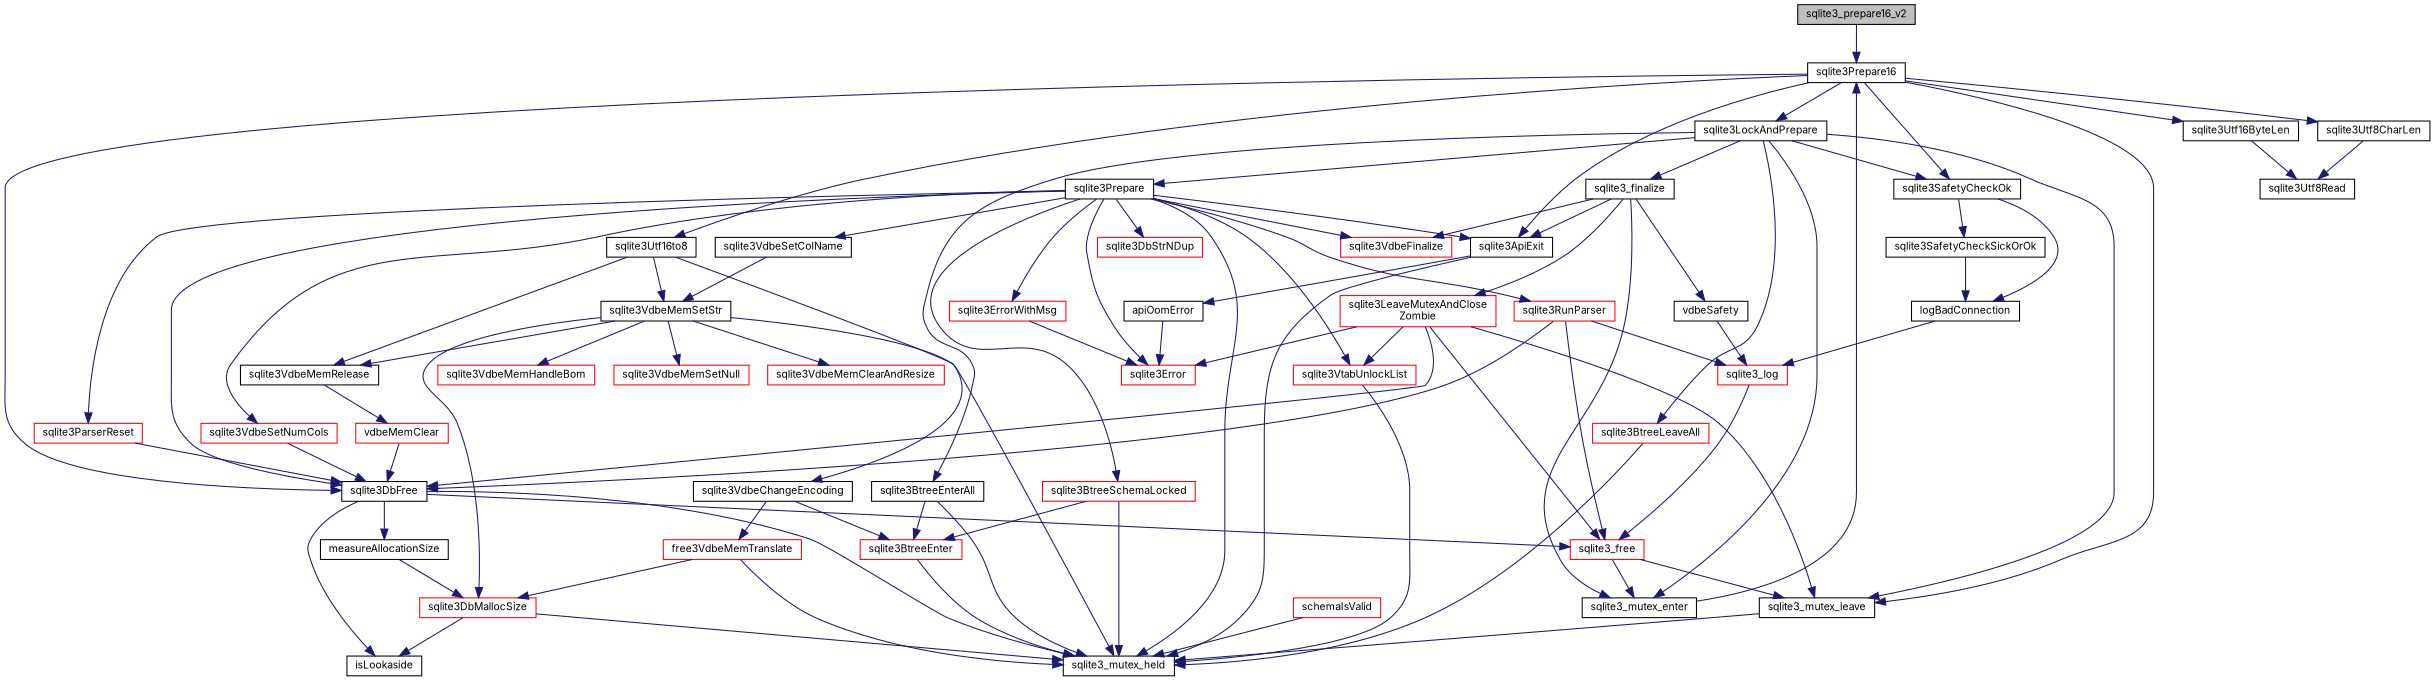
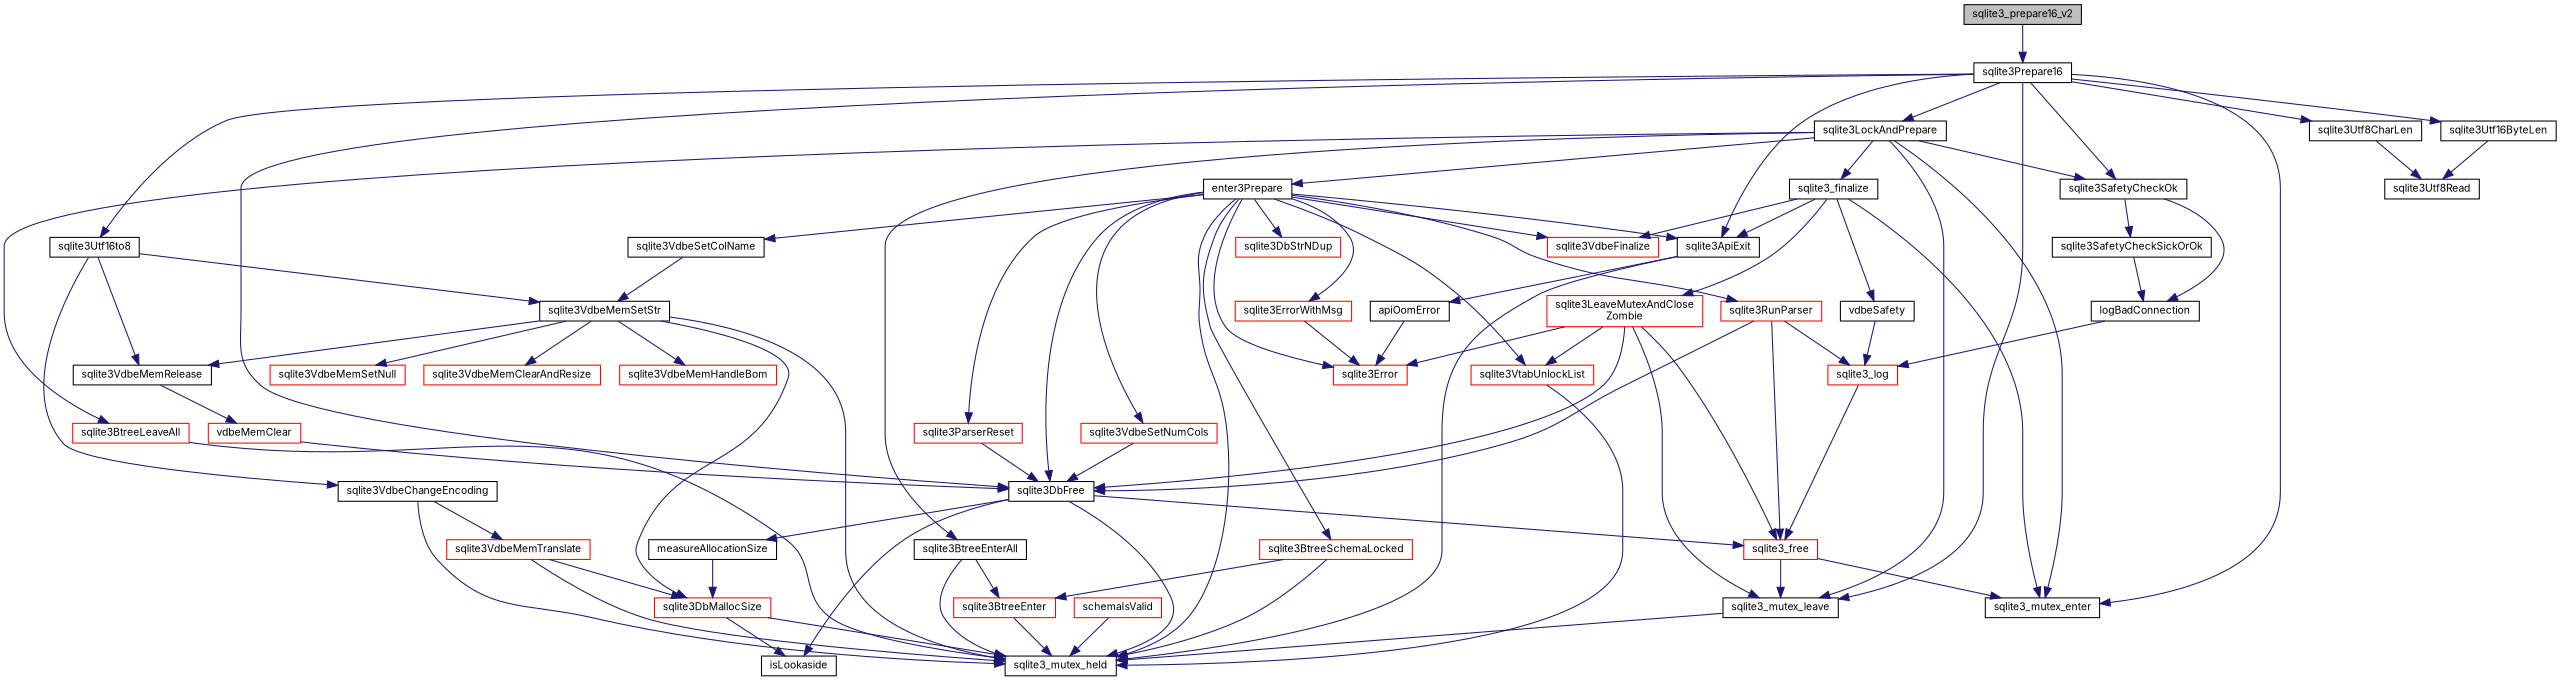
node "sqlite3Prepare": label "sqlite3Prepare" -> "enter3Prepare"
edge "sqlite3_mutex_enter" -> "sqlite3Prepare16": reversed
edge "sqlite3VdbeChangeEncoding" -> "sqlite3BtreeEnter": now "sqlite3VdbeChangeEncoding" -> "sqlite3_mutex_held"
node "free3VdbeMemTranslate": label "free3VdbeMemTranslate" -> "sqlite3VdbeMemTranslate"
